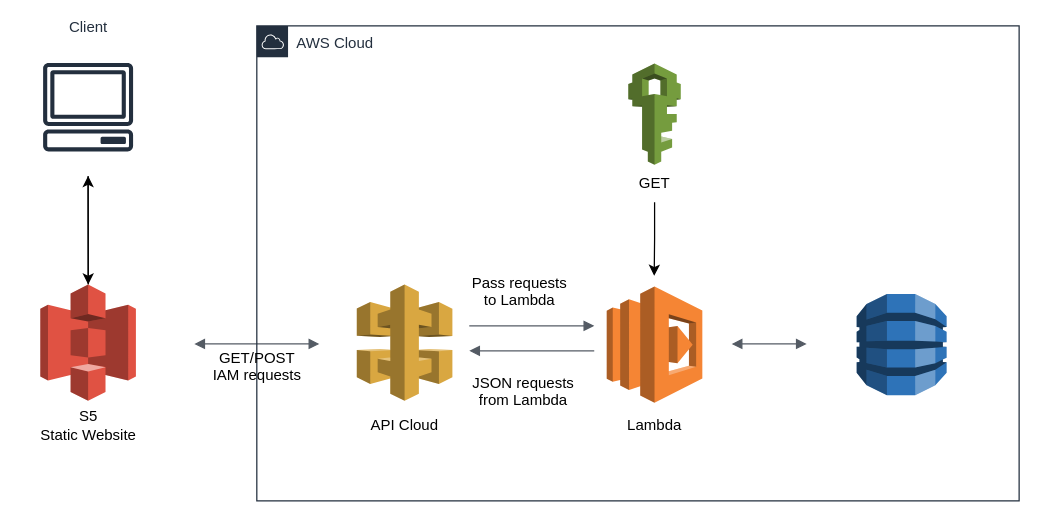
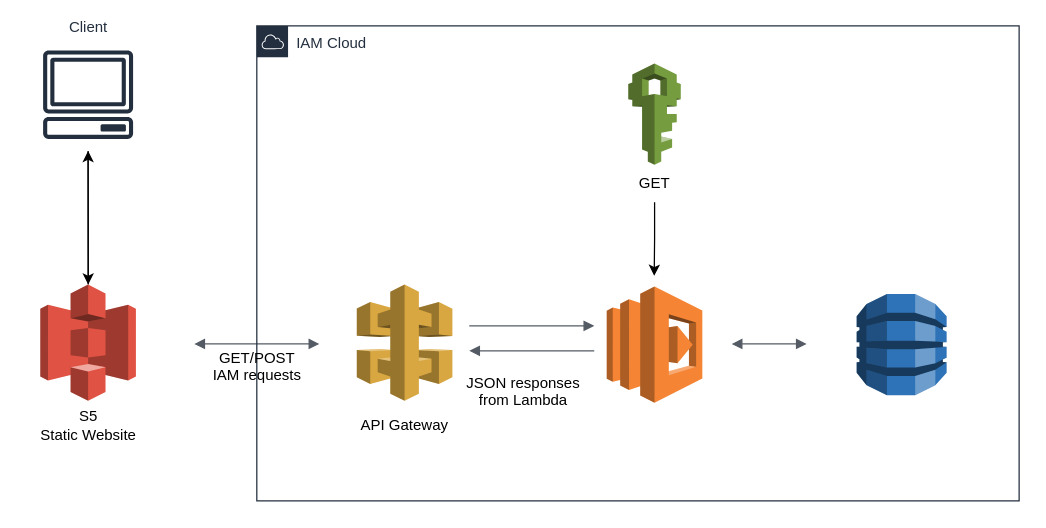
node "AWS Cloud": label "AWS Cloud" -> "IAM Cloud"
node "Client": size 113x138 -> 113x113
node "Pass requests to Lambda": removed
node "JSON requests from Lambda": label "JSON requests from Lambda" -> "JSON responses from Lambda"
node "API Cloud": label "API Cloud" -> "API Gateway"
node "Lambda": removed
